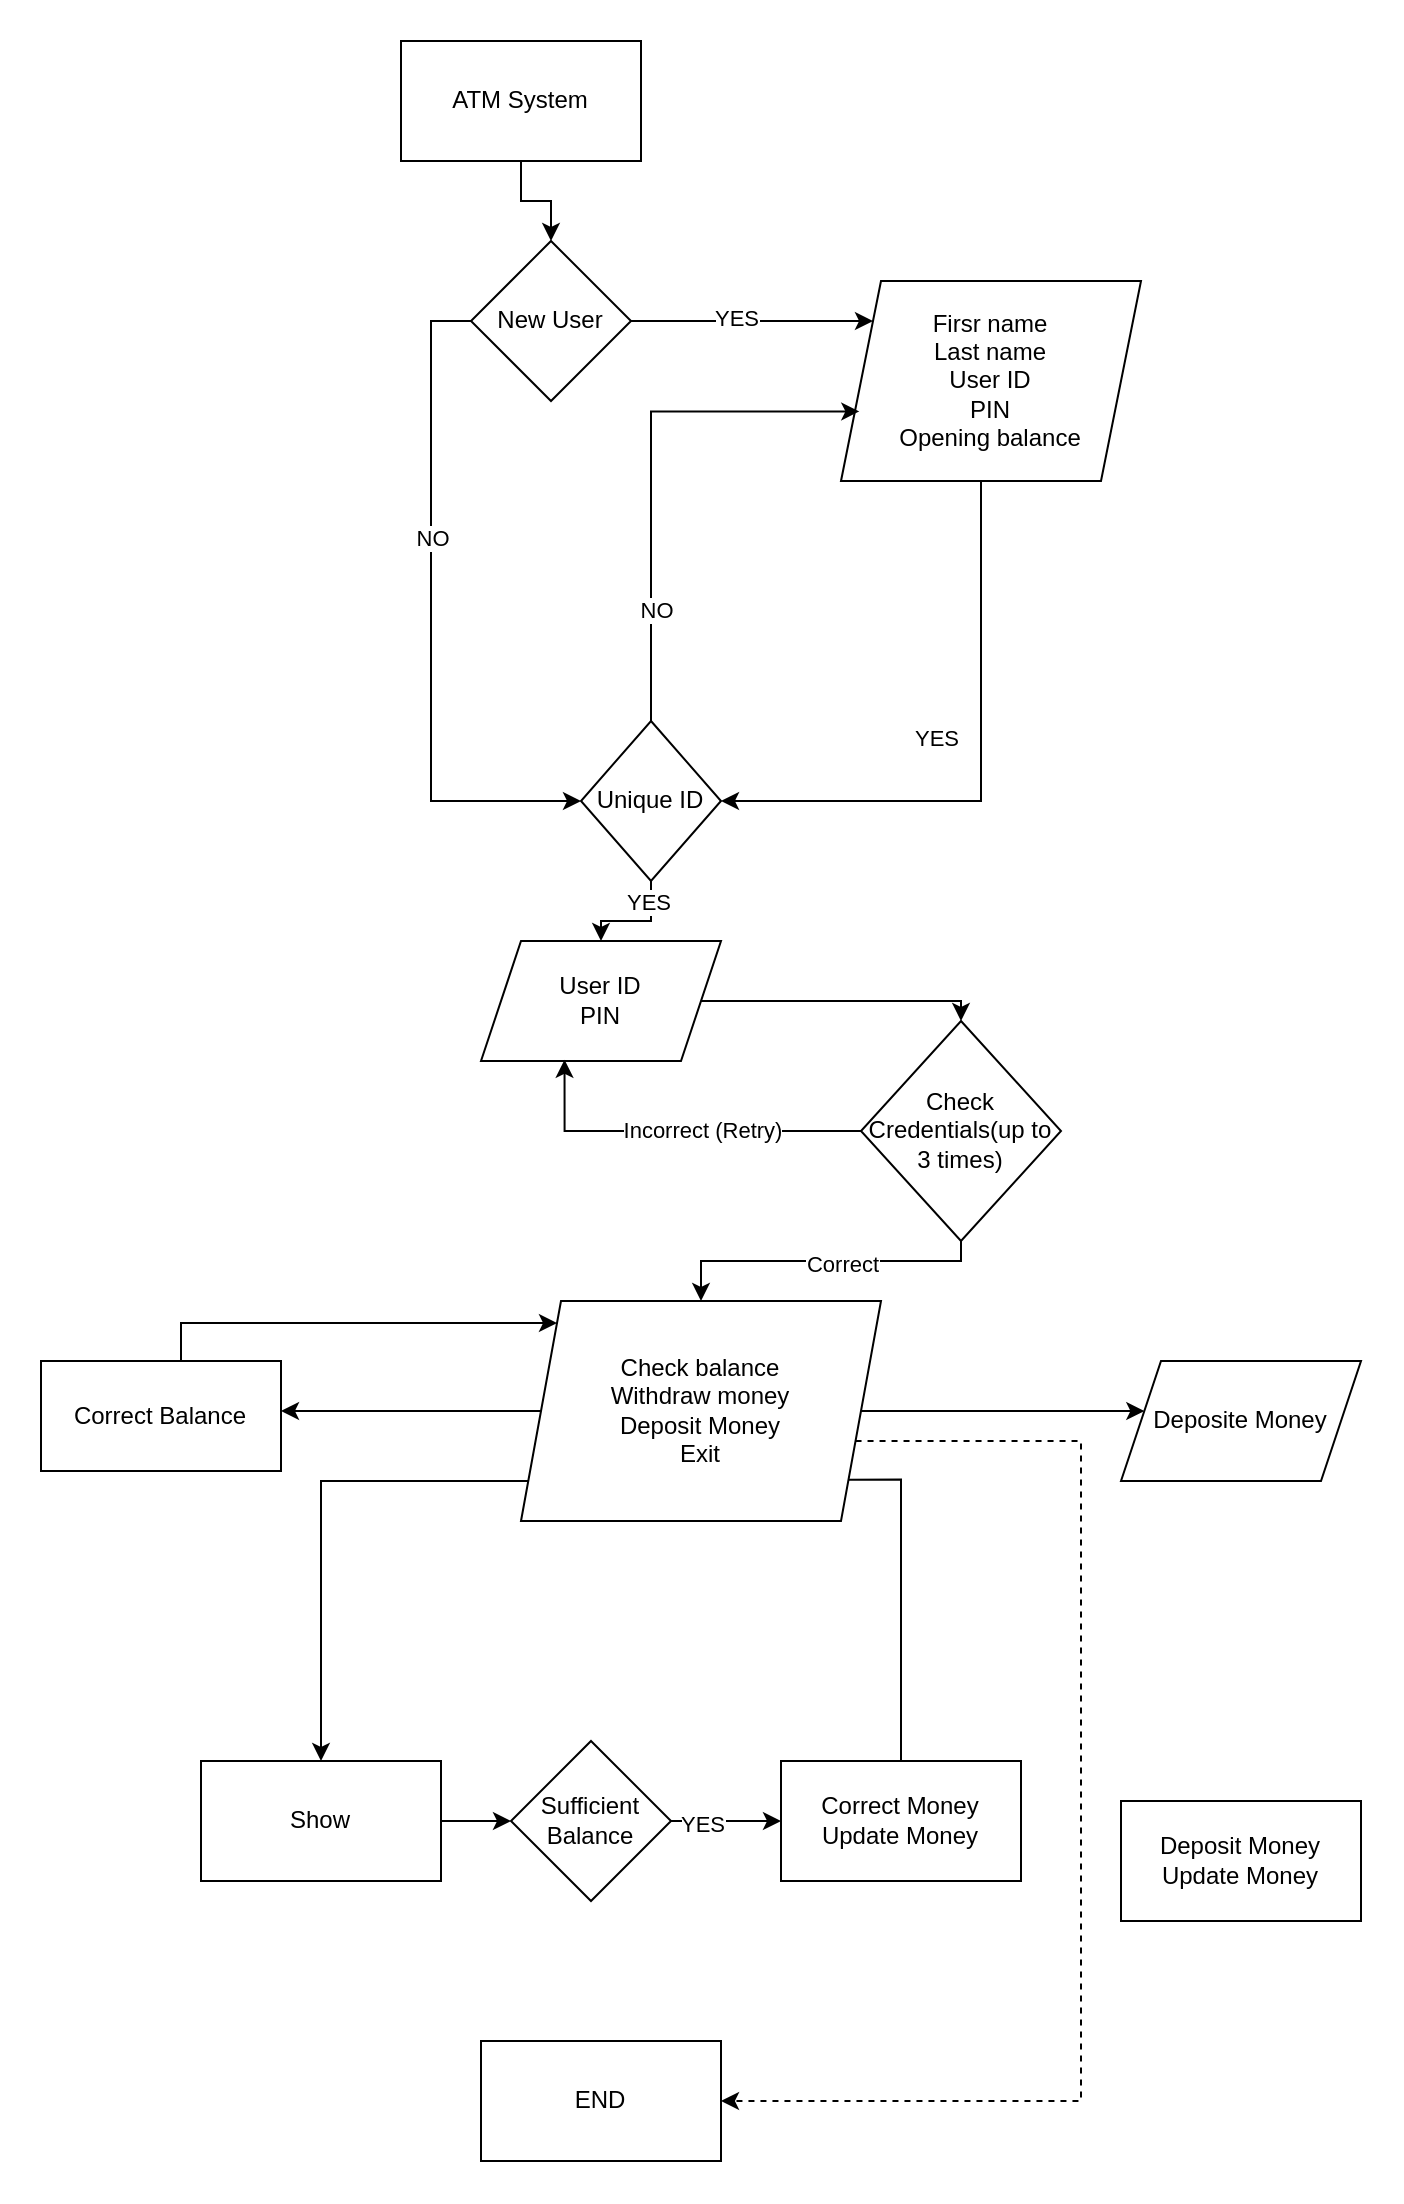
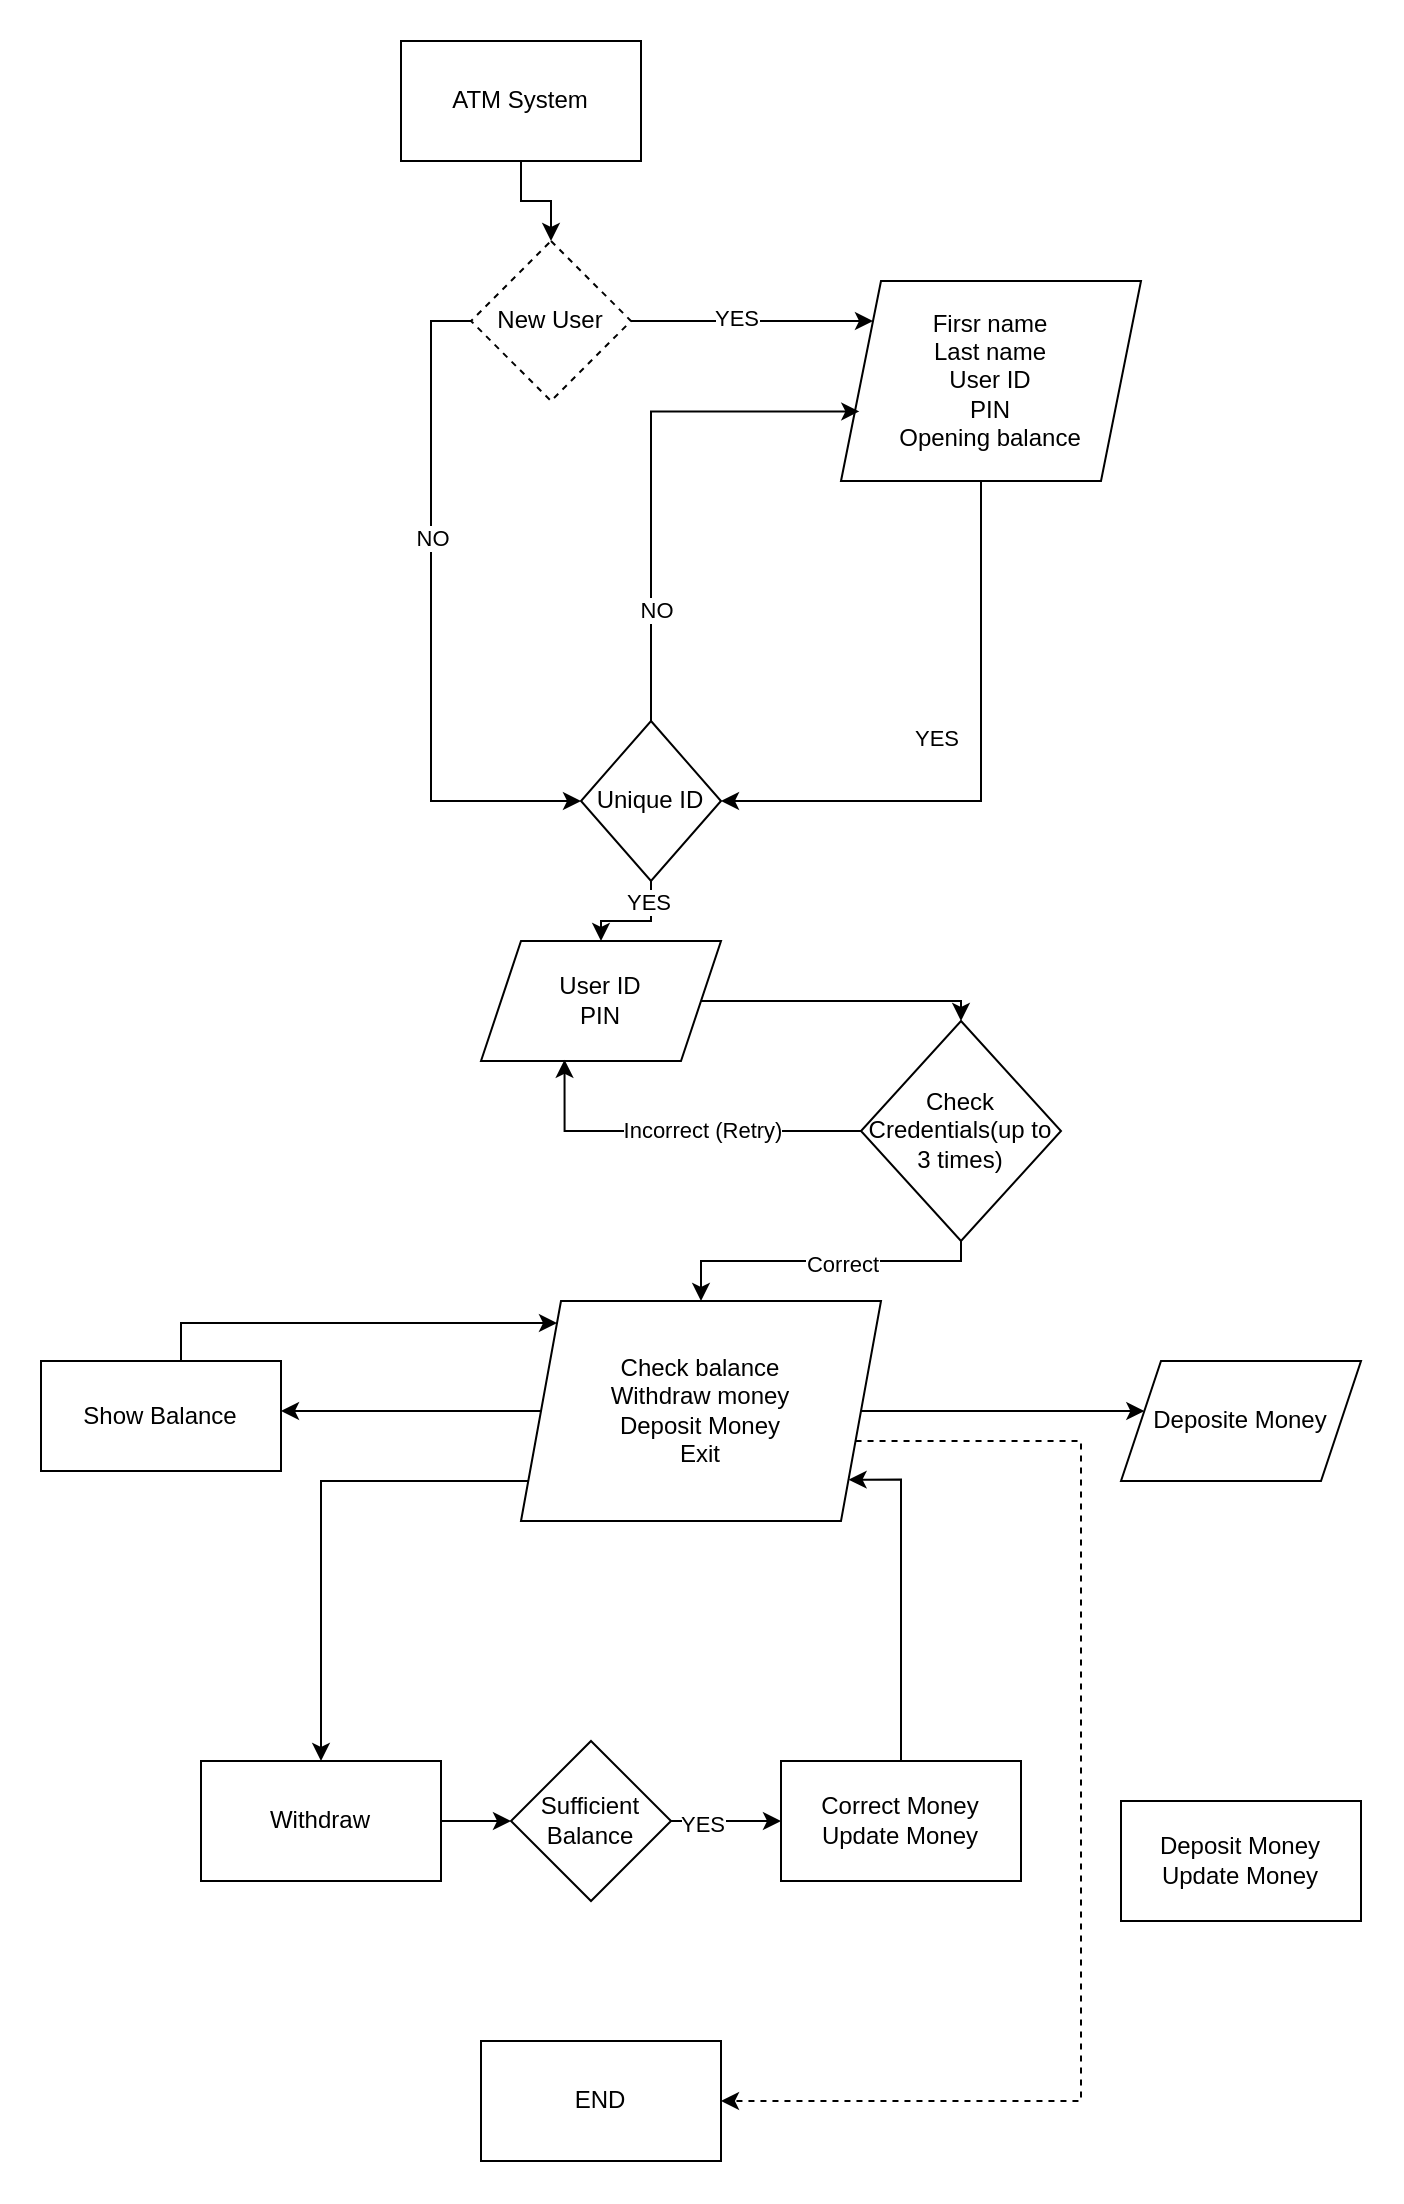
node "New User": style solid -> dashed
node "Correct Balance": label "Correct Balance" -> "Show Balance"
edge "Check balance Withdraw money Deposit Money Exit" -- "Correct Money Update Money": arrowhead none -> classic
node "Show": label "Show" -> "Withdraw"
